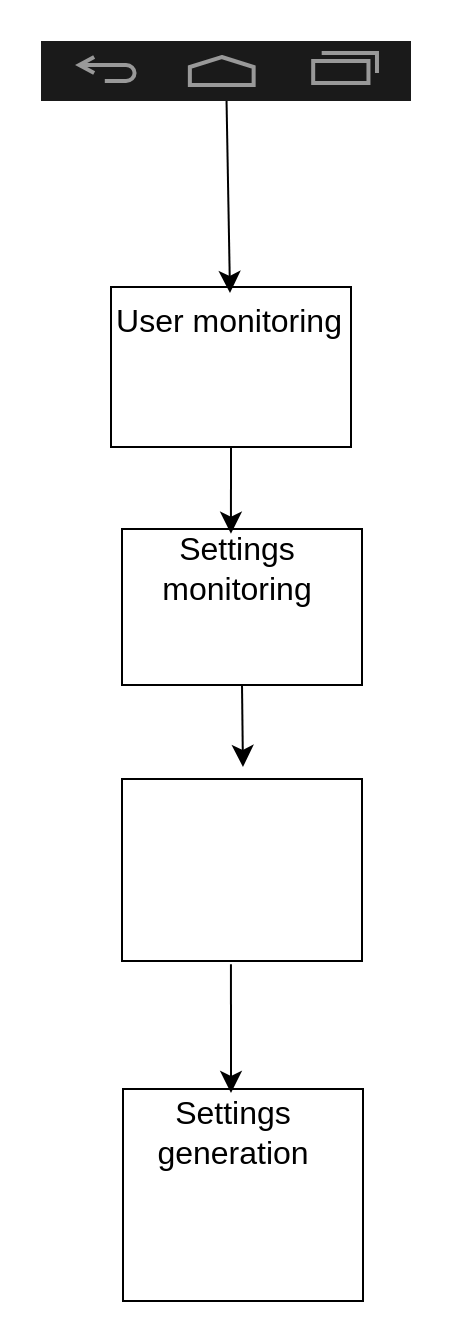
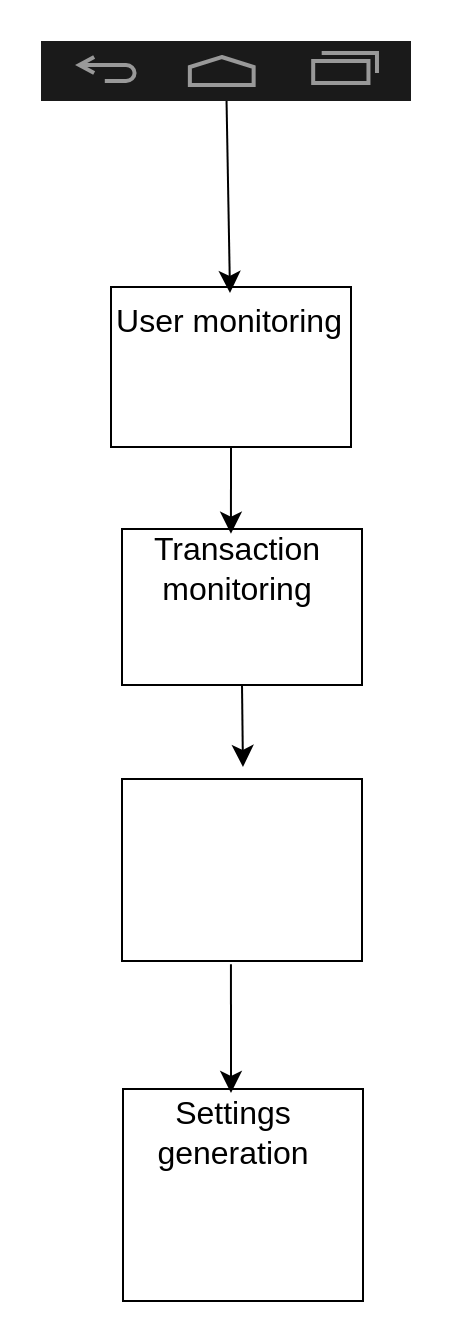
node "Settings monitoring": label "Settings monitoring" -> "Transaction monitoring"
